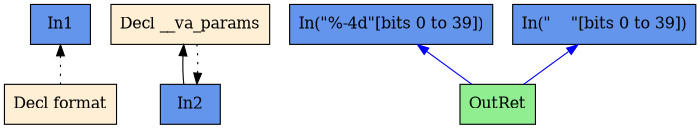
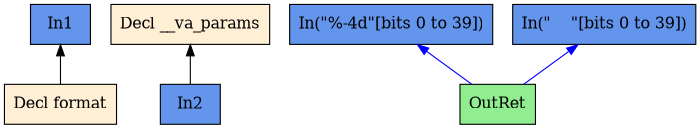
edge "Decl __va_params" -> "In2": removed
edge "Decl format" -> "In1": style dotted -> solid
